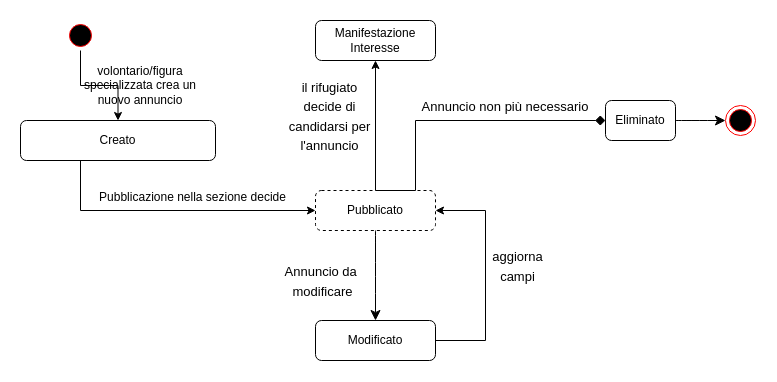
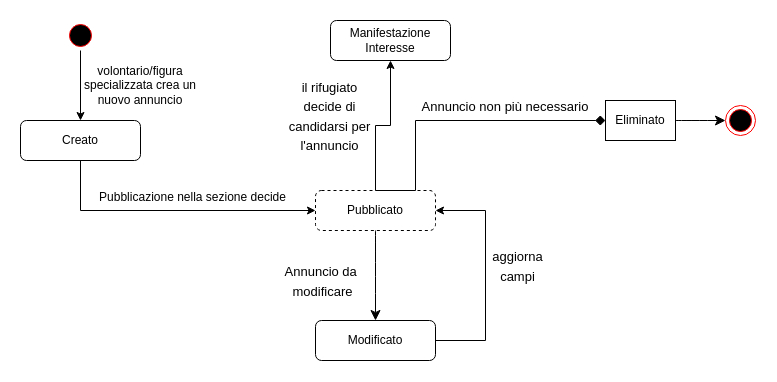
node "Manifestazione Interesse": moved (376, 41) -> (391, 41)
node "Eliminato": shape rounded rectangle -> rectangle
node "Creato": size 195x40 -> 120x40
